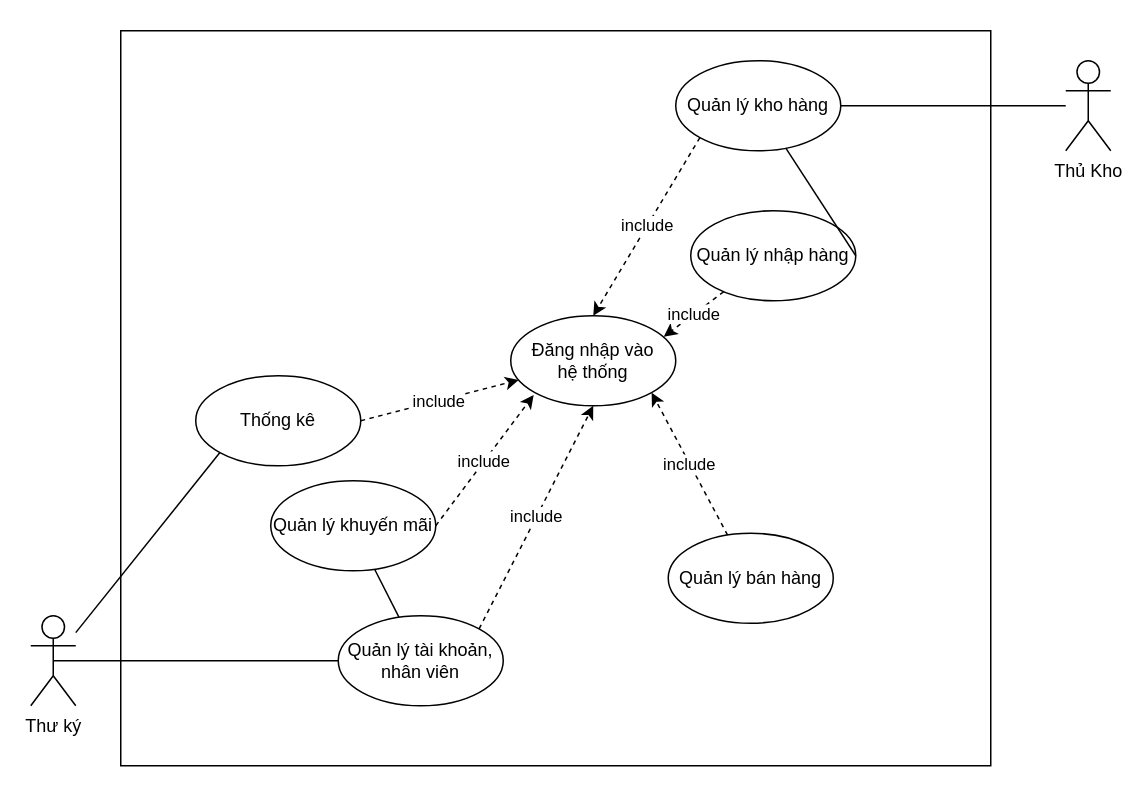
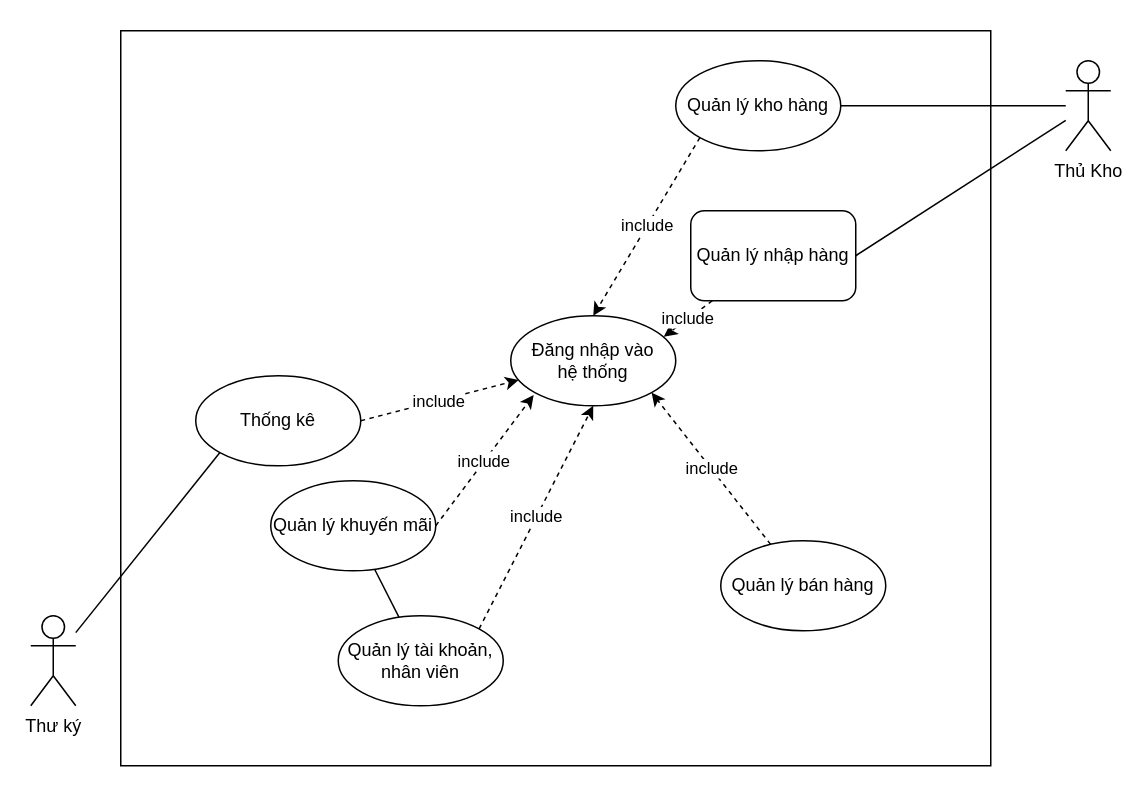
edge "Quản lý kho hàng" -- "Quản lý nhập hàng": now "Thủ Kho" -- "Quản lý nhập hàng"
node "Quản lý nhập hàng": shape ellipse -> rounded rectangle
node "Quản lý bán hàng": moved (751, 578) -> (803, 586)
edge "Thư ký" -- "Quản lý tài khoản, nhân viên": removed
